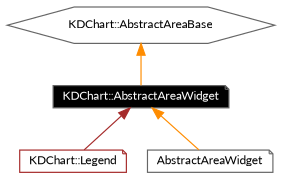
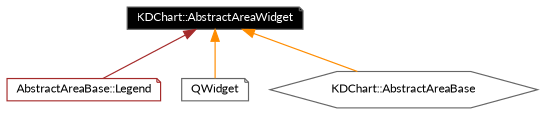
edge "KDChart::AbstractAreaWidget" -> "KDChart::AbstractAreaBase": reversed
node "KDChart::Legend": label "KDChart::Legend" -> "AbstractAreaBase::Legend"
node "AbstractAreaWidget": label "AbstractAreaWidget" -> "QWidget"
